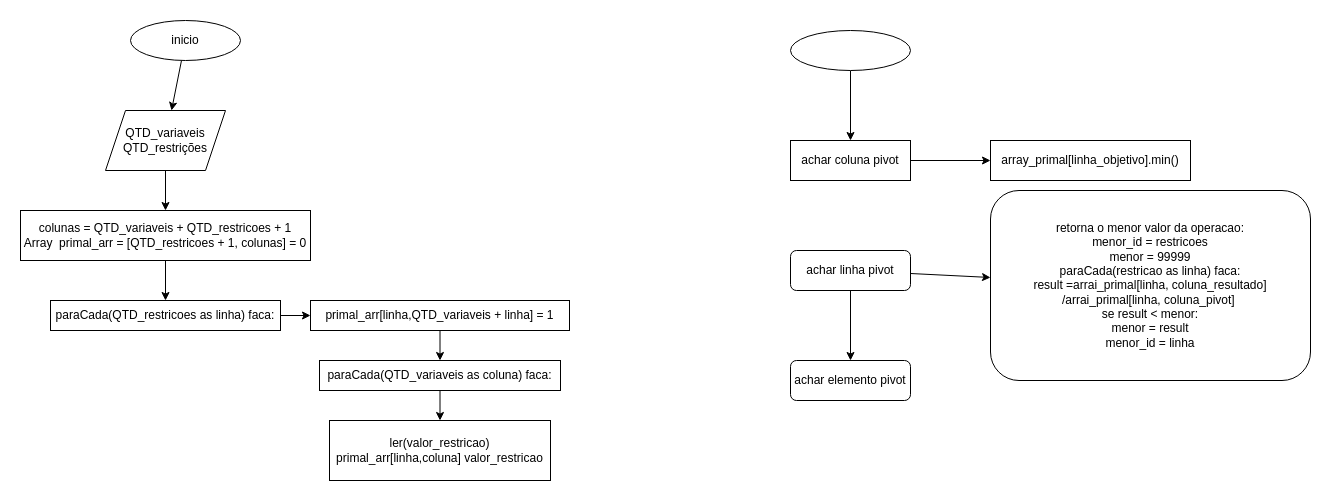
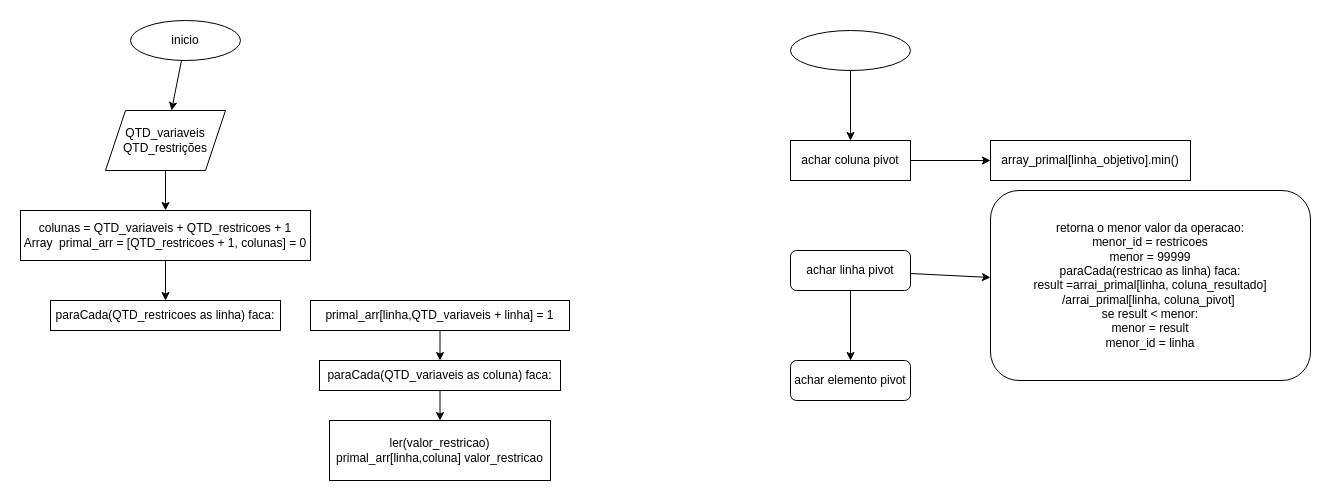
edge "paraCada(QTD_restricoes as linha) faca:" -> "primal_arr[linha,QTD_variaveis + linha] = 1": removed
